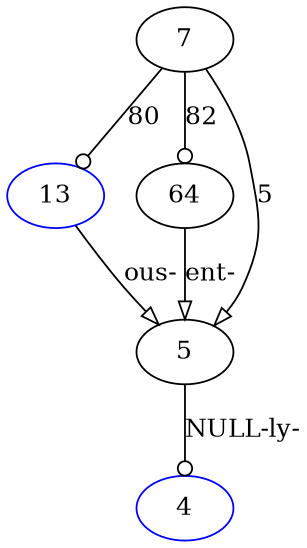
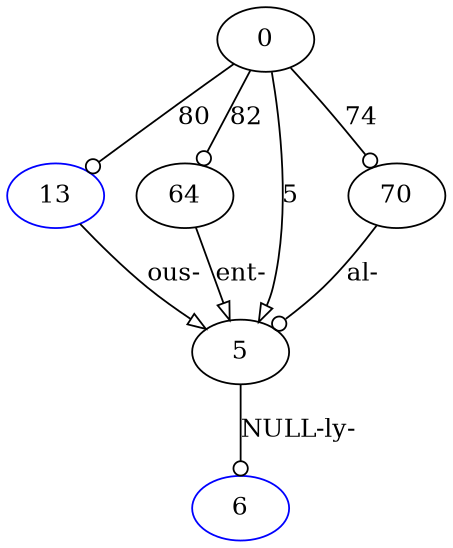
node "7": label "7" -> "0"
node "70": added
node "4": label "4" -> "6"
